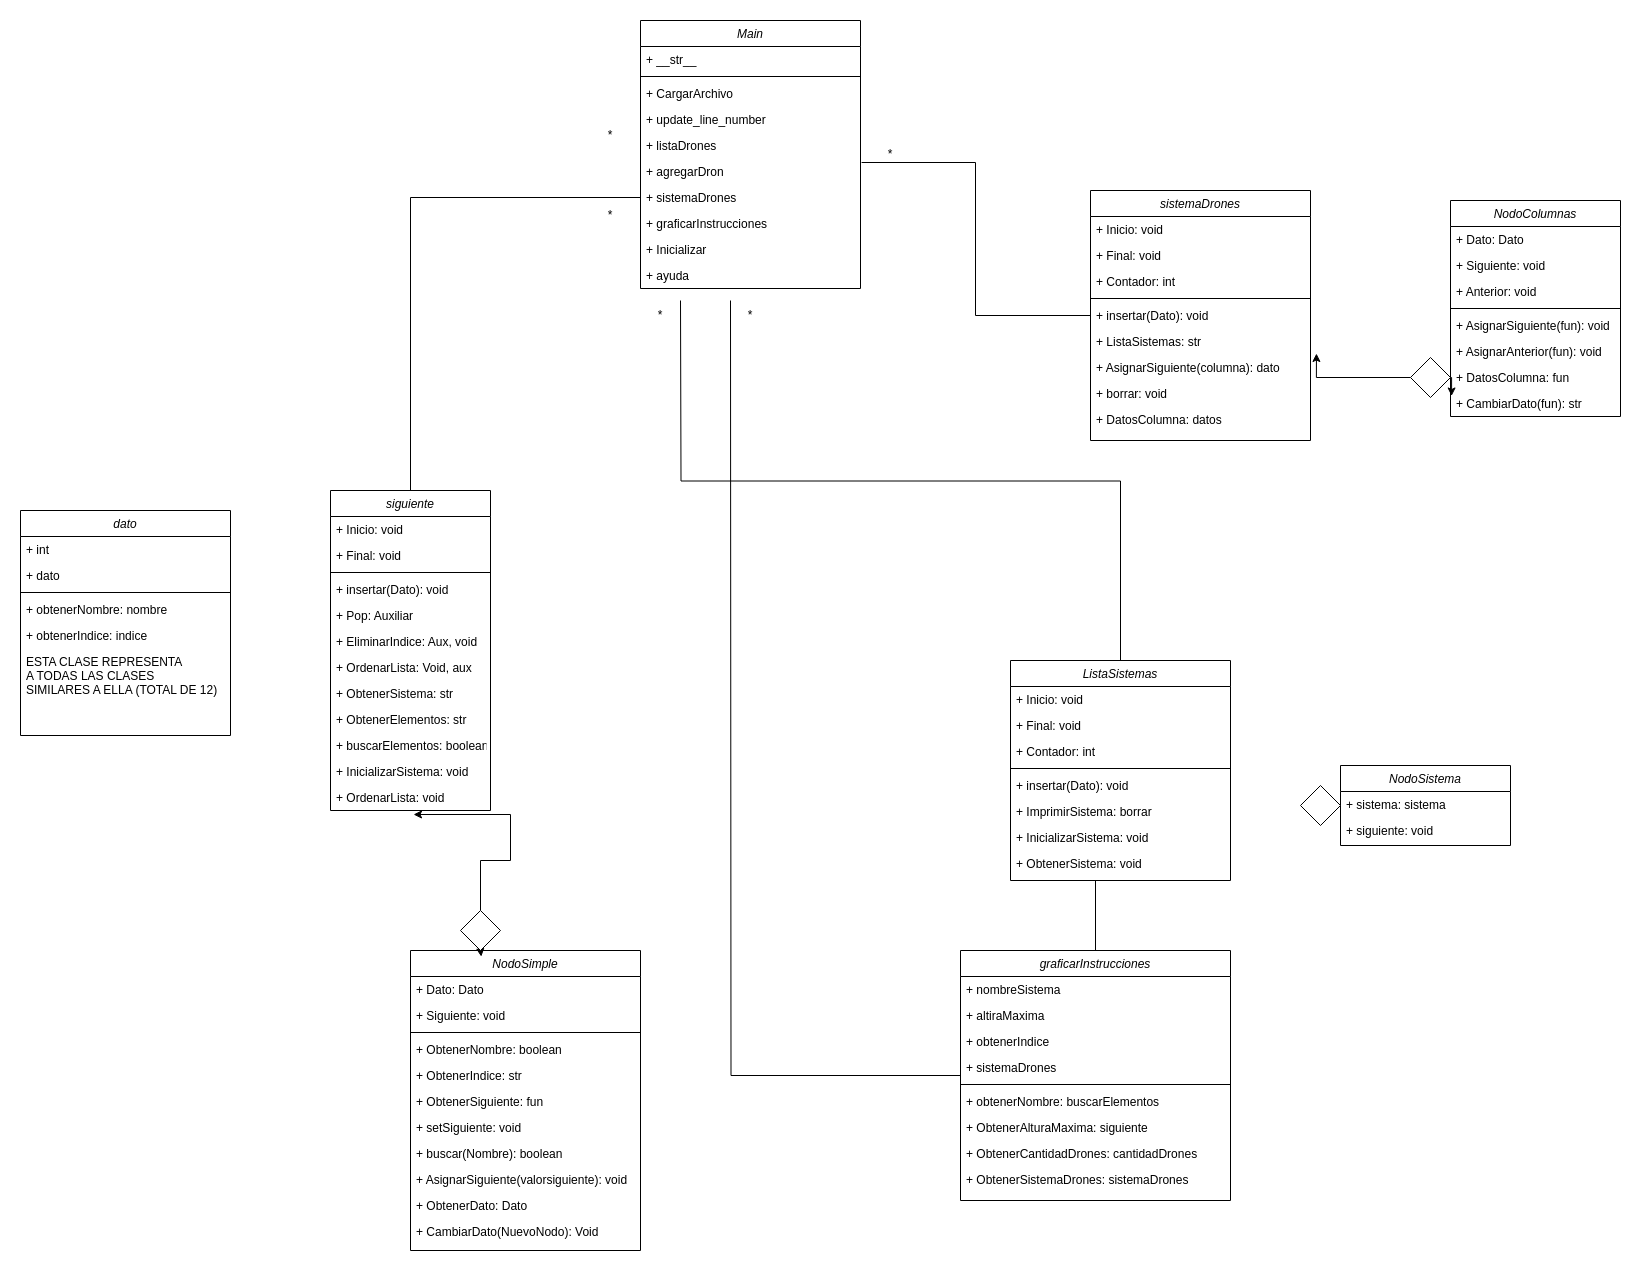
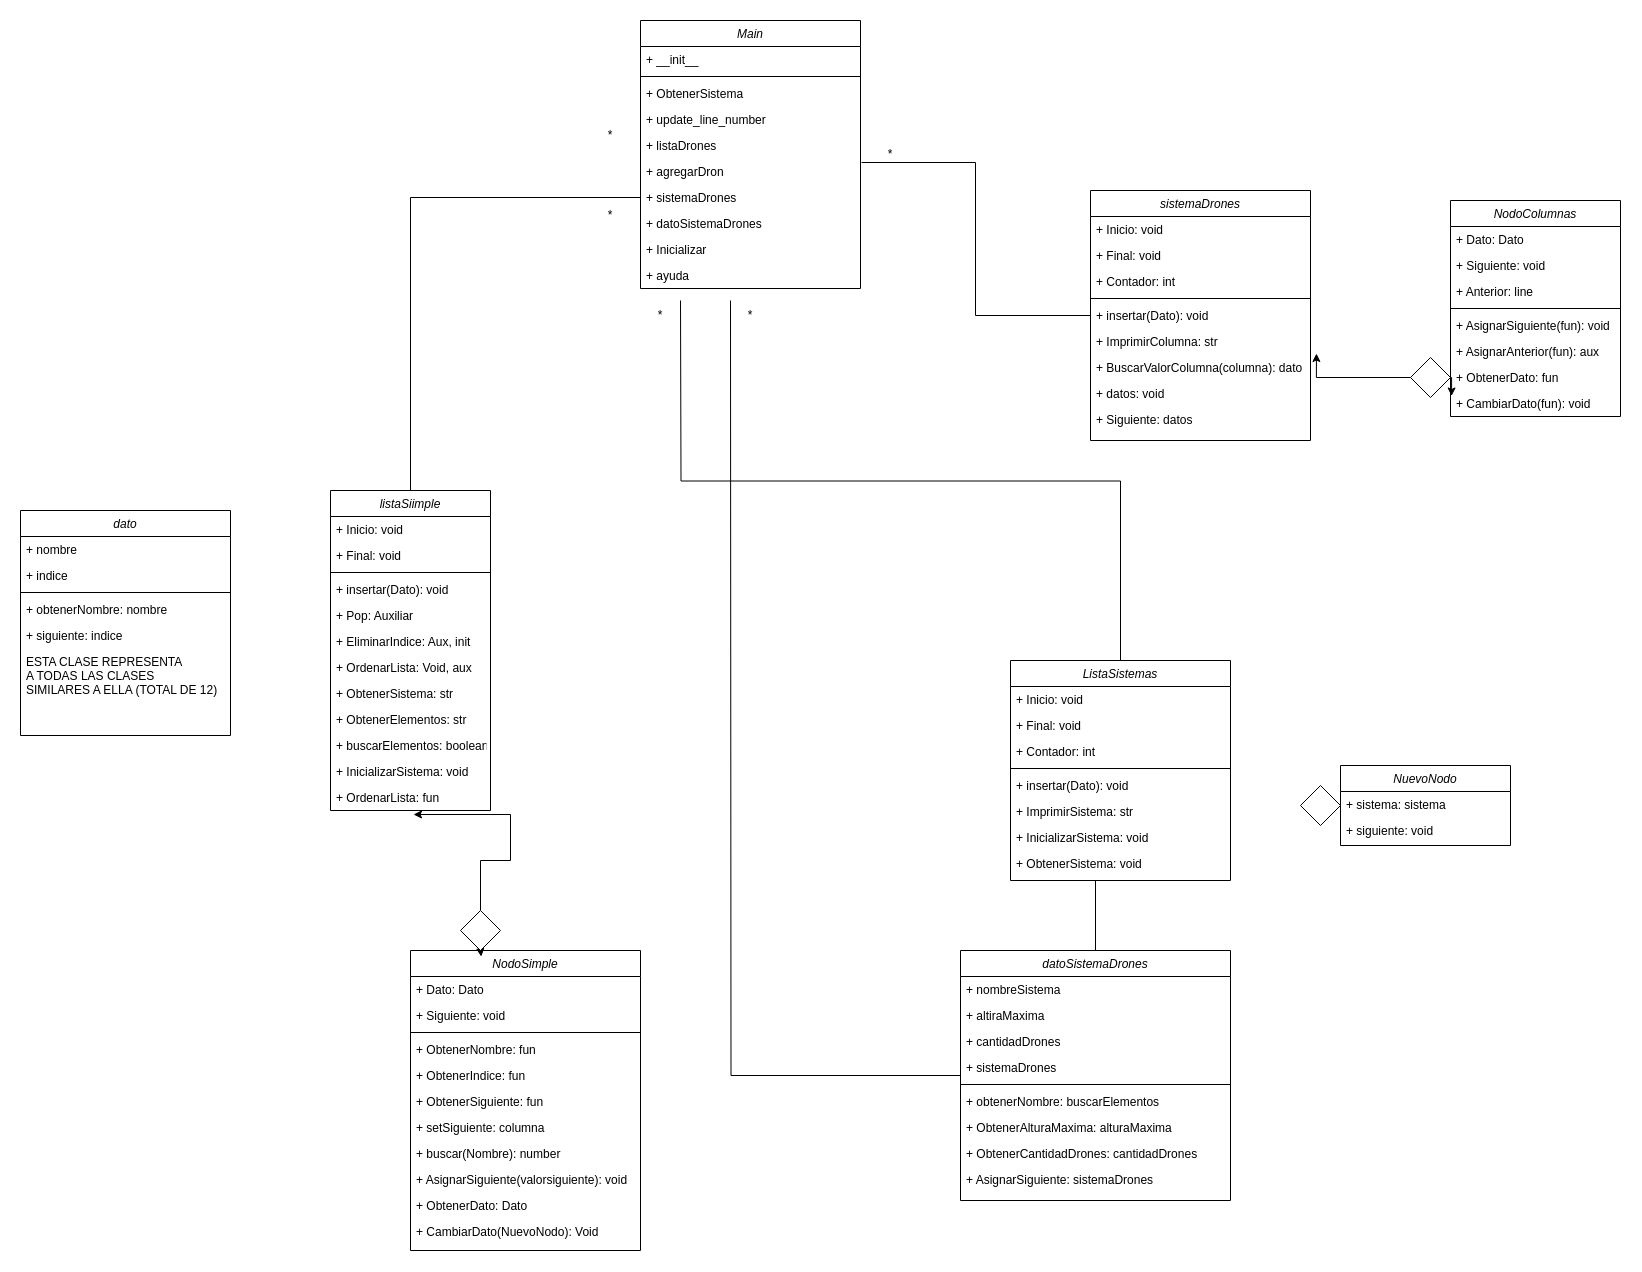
node "+ __str__": label "+ __str__" -> "+ __init__"
node "+ CargarArchivo": label "+ CargarArchivo" -> "+ ObtenerSistema"
node "+ graficarInstrucciones": label "+ graficarInstrucciones" -> "+ datoSistemaDrones"
node "+ Anterior: void": label "+ Anterior: void" -> "+ Anterior: line"
node "+ ListaSistemas: str": label "+ ListaSistemas: str" -> "+ ImprimirColumna: str"
node "+ AsignarAnterior(fun): void": label "+ AsignarAnterior(fun): void" -> "+ AsignarAnterior(fun): aux"
node "+ AsignarSiguiente(columna): dato": label "+ AsignarSiguiente(columna): dato" -> "+ BuscarValorColumna(columna): dato"
node "+ DatosColumna: fun": label "+ DatosColumna: fun" -> "+ ObtenerDato: fun"
node "+ borrar: void": label "+ borrar: void" -> "+ datos: void"
node "+ CambiarDato(fun): str": label "+ CambiarDato(fun): str" -> "+ CambiarDato(fun): void"
node "+ DatosColumna: datos": label "+ DatosColumna: datos" -> "+ Siguiente: datos"
node "siguiente": label "siguiente" -> "listaSiimple"
node "+ int": label "+ int" -> "+ nombre"
node "+ dato": label "+ dato" -> "+ indice"
node "+ obtenerIndice: indice": label "+ obtenerIndice: indice" -> "+ siguiente: indice"
node "+ EliminarIndice: Aux, void": label "+ EliminarIndice: Aux, void" -> "+ EliminarIndice: Aux, init"
node "NodoSistema": label "NodoSistema" -> "NuevoNodo"
node "+ OrdenarLista: void": label "+ OrdenarLista: void" -> "+ OrdenarLista: fun"
node "+ ImprimirSistema: borrar": label "+ ImprimirSistema: borrar" -> "+ ImprimirSistema: str"
node "graficarInstrucciones": label "graficarInstrucciones" -> "datoSistemaDrones"
node "+ obtenerIndice": label "+ obtenerIndice" -> "+ cantidadDrones"
node "+ ObtenerNombre: boolean": label "+ ObtenerNombre: boolean" -> "+ ObtenerNombre: fun"
node "+ ObtenerIndice: str": label "+ ObtenerIndice: str" -> "+ ObtenerIndice: fun"
node "+ setSiguiente: void": label "+ setSiguiente: void" -> "+ setSiguiente: columna"
node "+ ObtenerAlturaMaxima: siguiente": label "+ ObtenerAlturaMaxima: siguiente" -> "+ ObtenerAlturaMaxima: alturaMaxima"
node "+ buscar(Nombre): boolean": label "+ buscar(Nombre): boolean" -> "+ buscar(Nombre): number"
node "+ ObtenerSistemaDrones: sistemaDrones": label "+ ObtenerSistemaDrones: sistemaDrones" -> "+ AsignarSiguiente: sistemaDrones"
